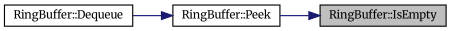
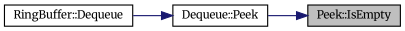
node "RingBuffer::Peek": label "RingBuffer::Peek" -> "Dequeue::Peek"
node "RingBuffer::IsEmpty": label "RingBuffer::IsEmpty" -> "Peek::IsEmpty"
